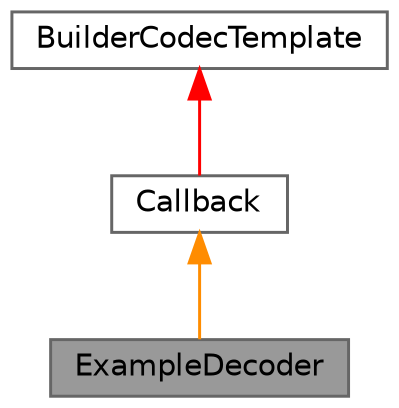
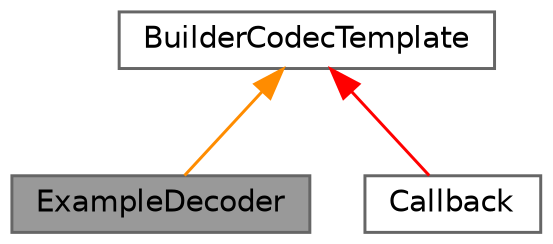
edge "ExampleDecoder" -> "Callback": now "ExampleDecoder" -> "BuilderCodecTemplate"
